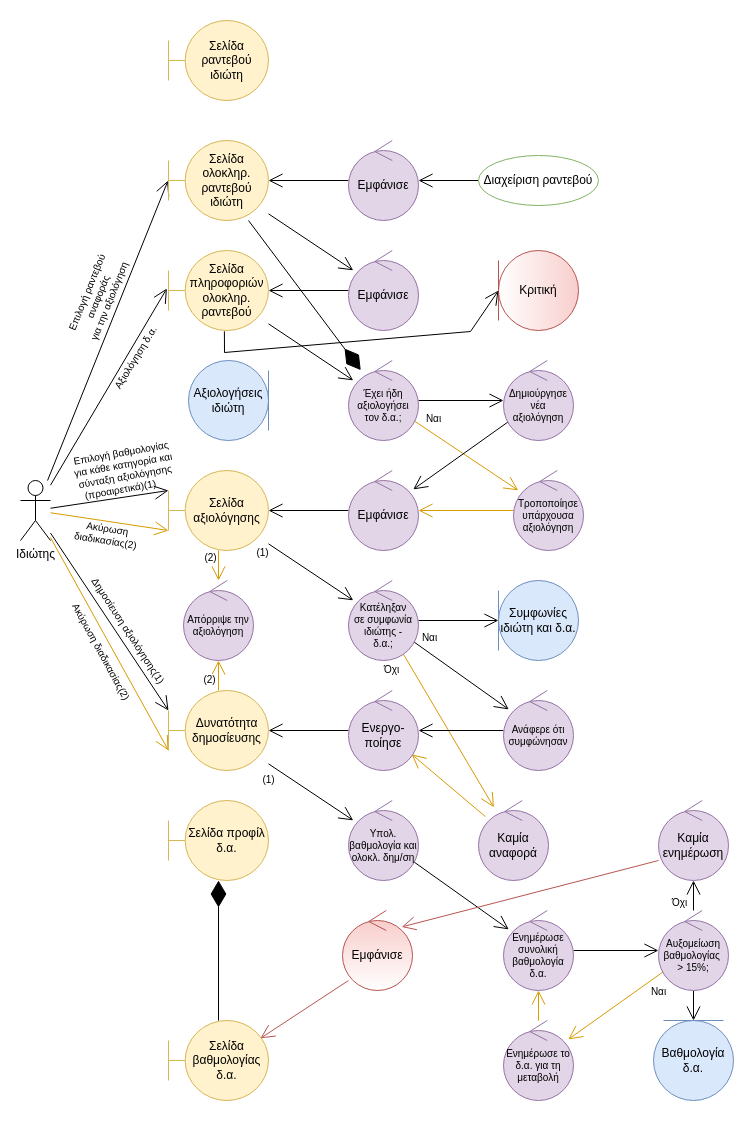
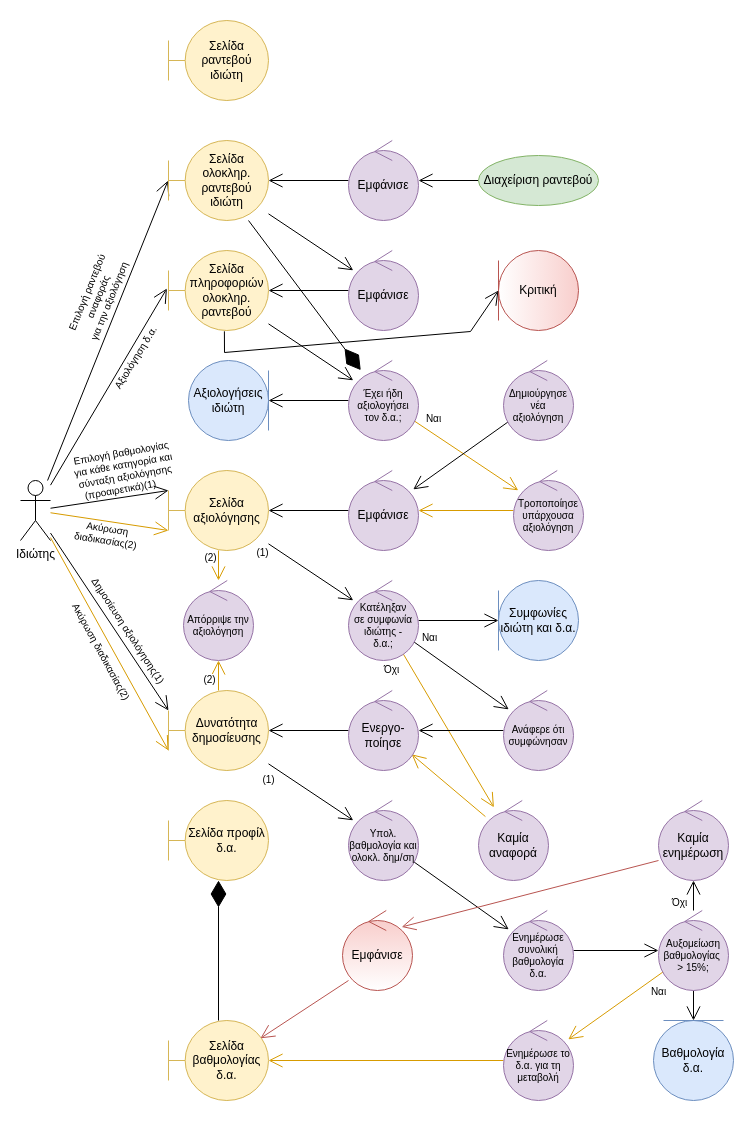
node "Διαχείριση ραντεβού": fillcolor #ffffff -> #d5e8d4
edge "Έχει ήδη αξιολογήσει τον δ.α.;" -> "Δημιούργησε νέα αξιολόγηση": now "Έχει ήδη αξιολογήσει τον δ.α.;" -> "Αξιολογήσεις ιδιώτη"
edge "Ενημέρωσε το δ.α. για τη μεταβολή" -> "Ενημέρωσε συνολική βαθμολογία δ.α.": now "Ενημέρωσε το δ.α. για τη μεταβολή" -> "Σελίδα βαθμολογίας δ.α."
